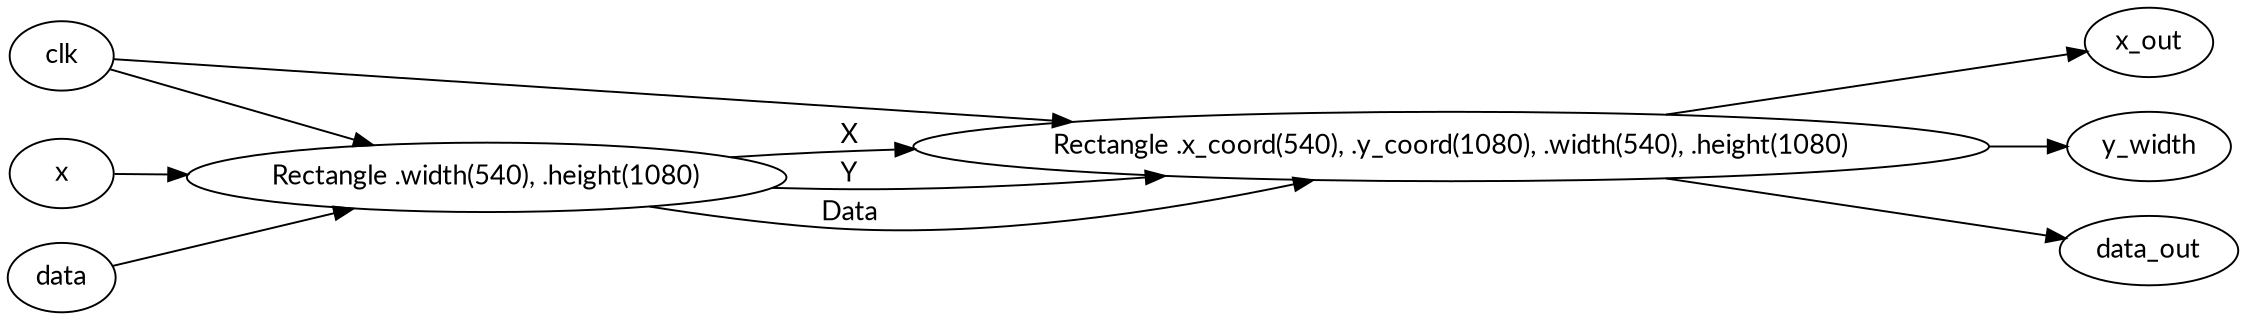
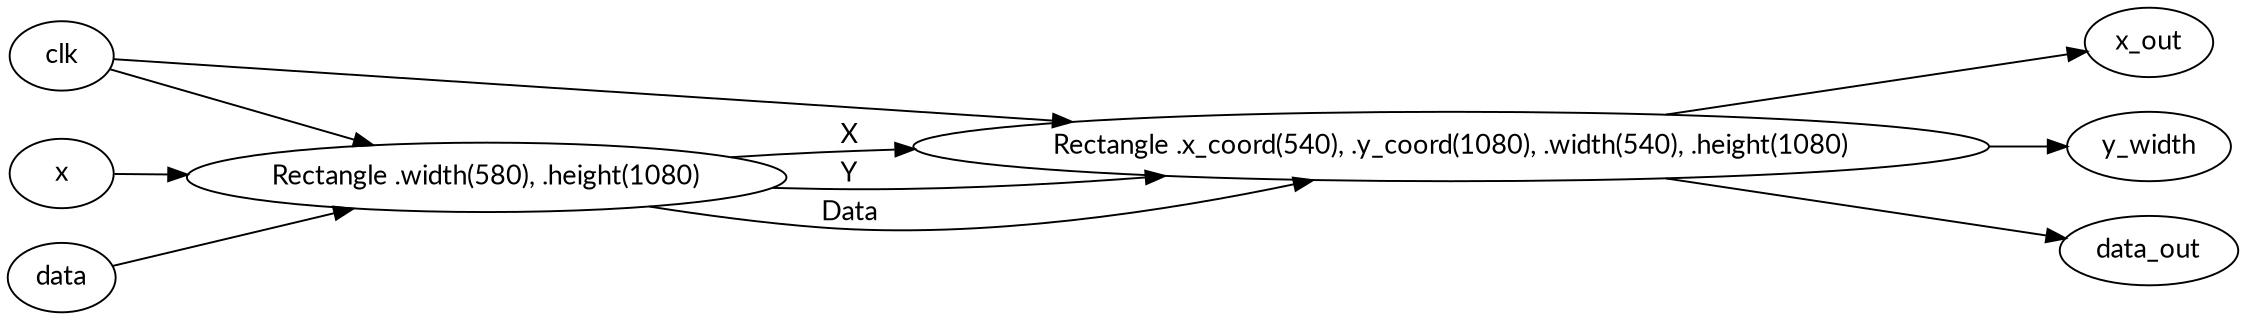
node "Rectangle .width(540), .height(1080)": label "Rectangle .width(540), .height(1080)" -> "Rectangle .width(580), .height(1080)"
